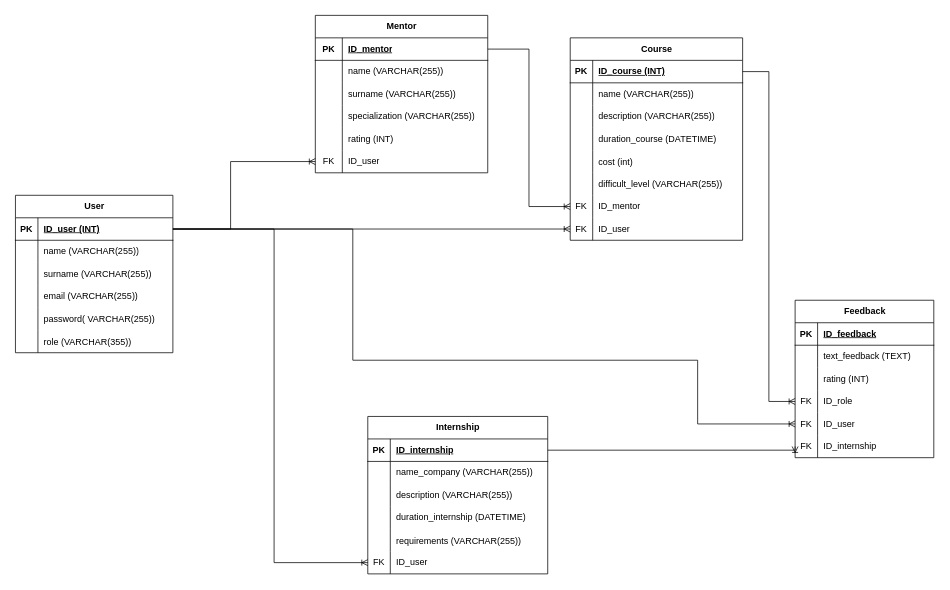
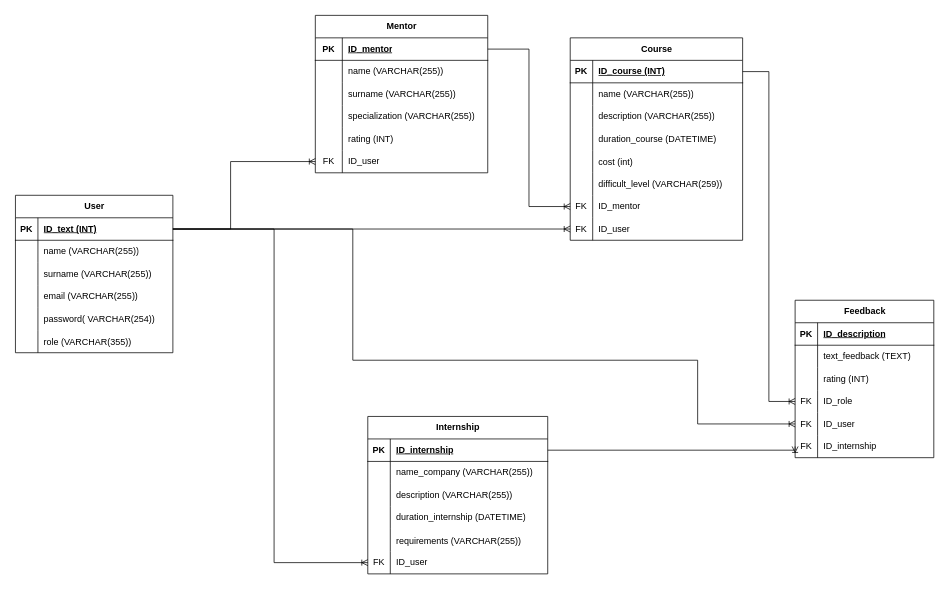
node "difficult_level (VARCHAR(255))": label "difficult_level (VARCHAR(255))" -> "difficult_level (VARCHAR(259))"
node "ID_user (INT)": label "ID_user (INT)" -> "ID_text (INT)"
node "password( VARCHAR(255))": label "password( VARCHAR(255))" -> "password( VARCHAR(254))"
node "ID_feedback": label "ID_feedback" -> "ID_description"
